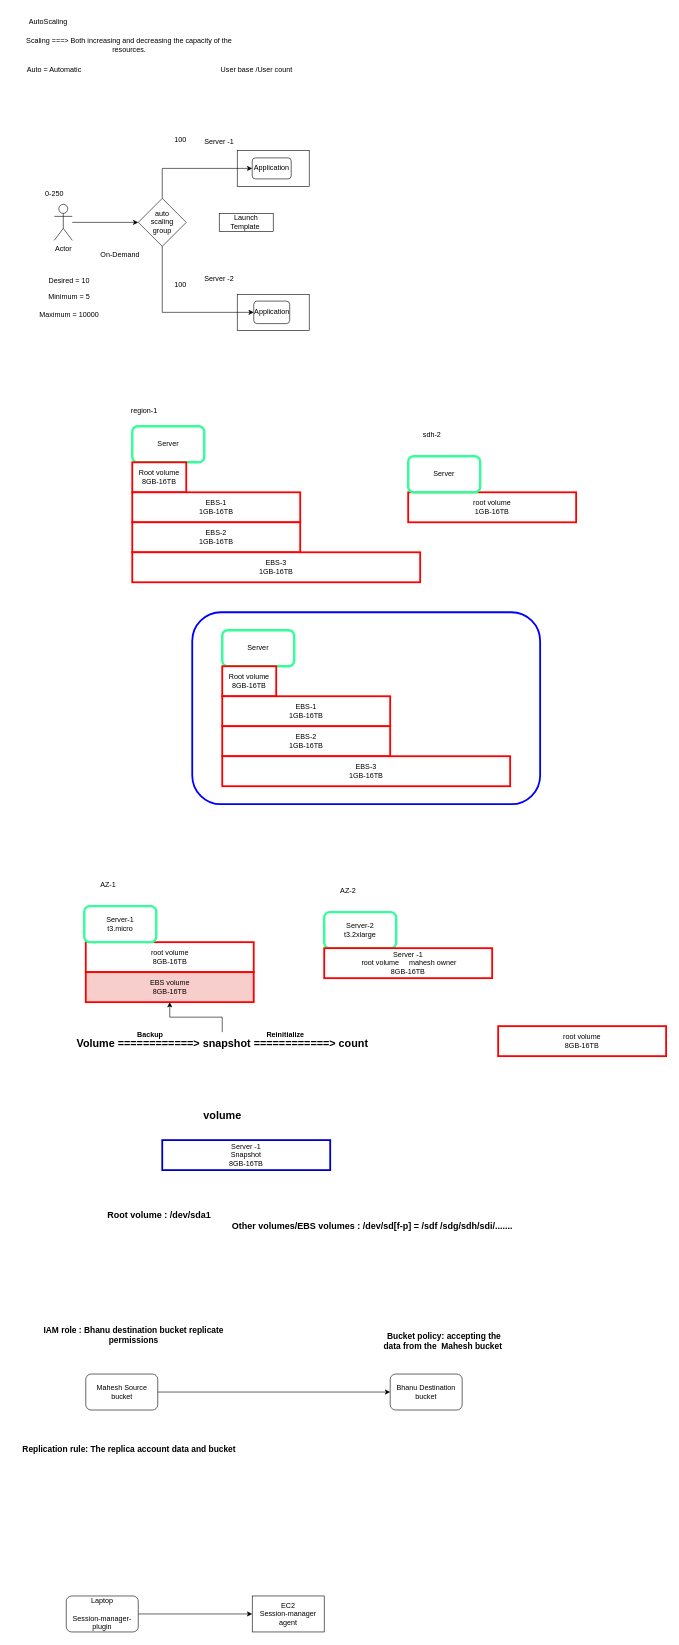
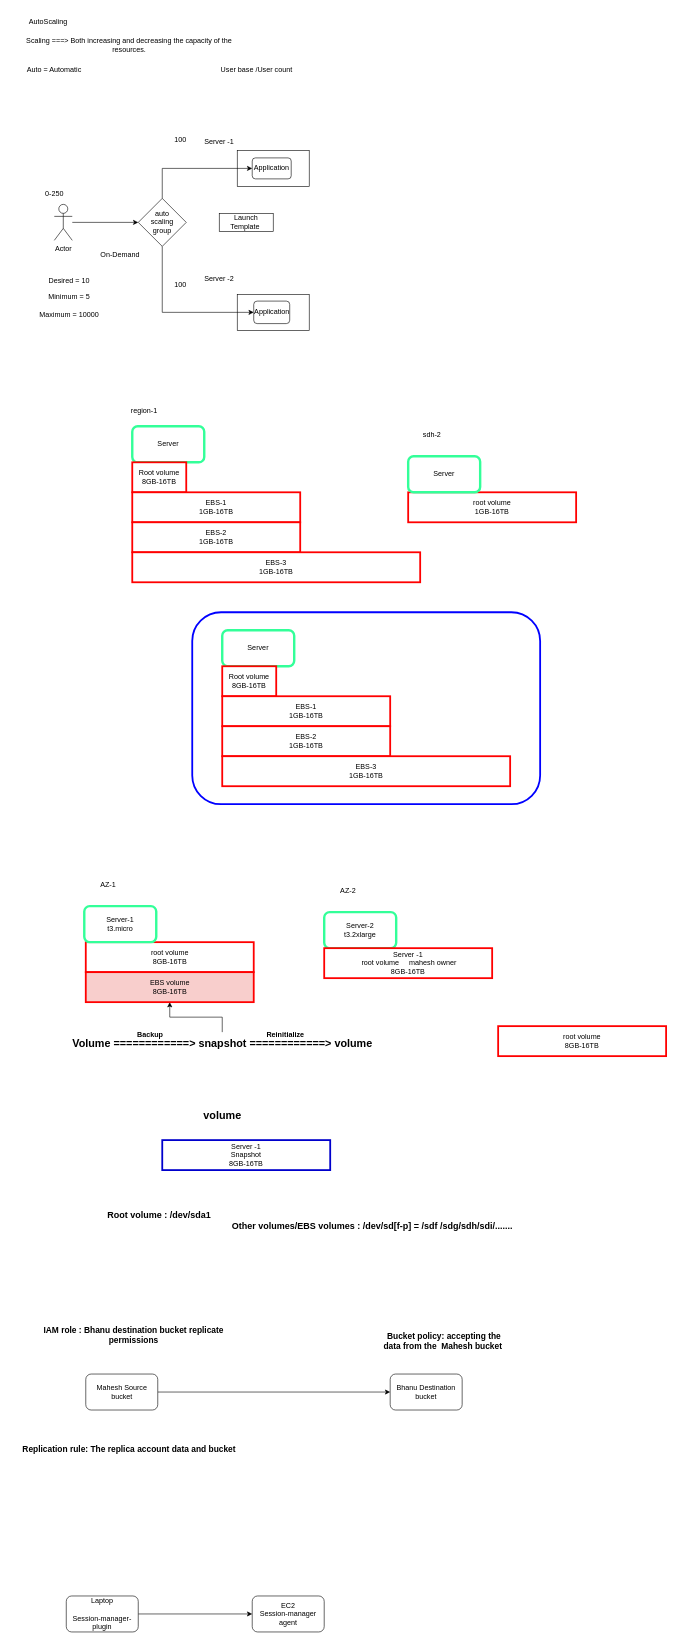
node "Volume ============> snapshot ============> count": label "Volume ============> snapshot ============> count" -> "Volume ============> snapshot ============> volume"
node "EC2 Session-manager agent": shape rectangle -> rounded rectangle
